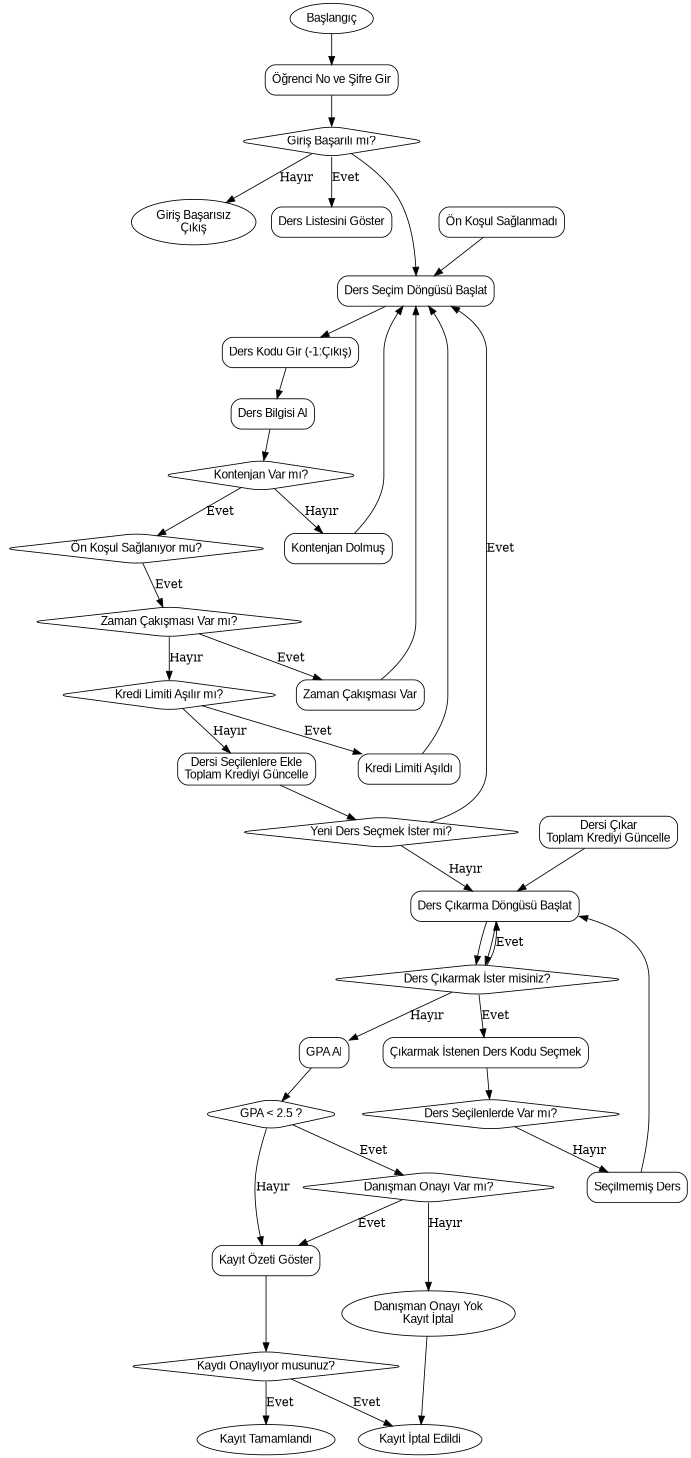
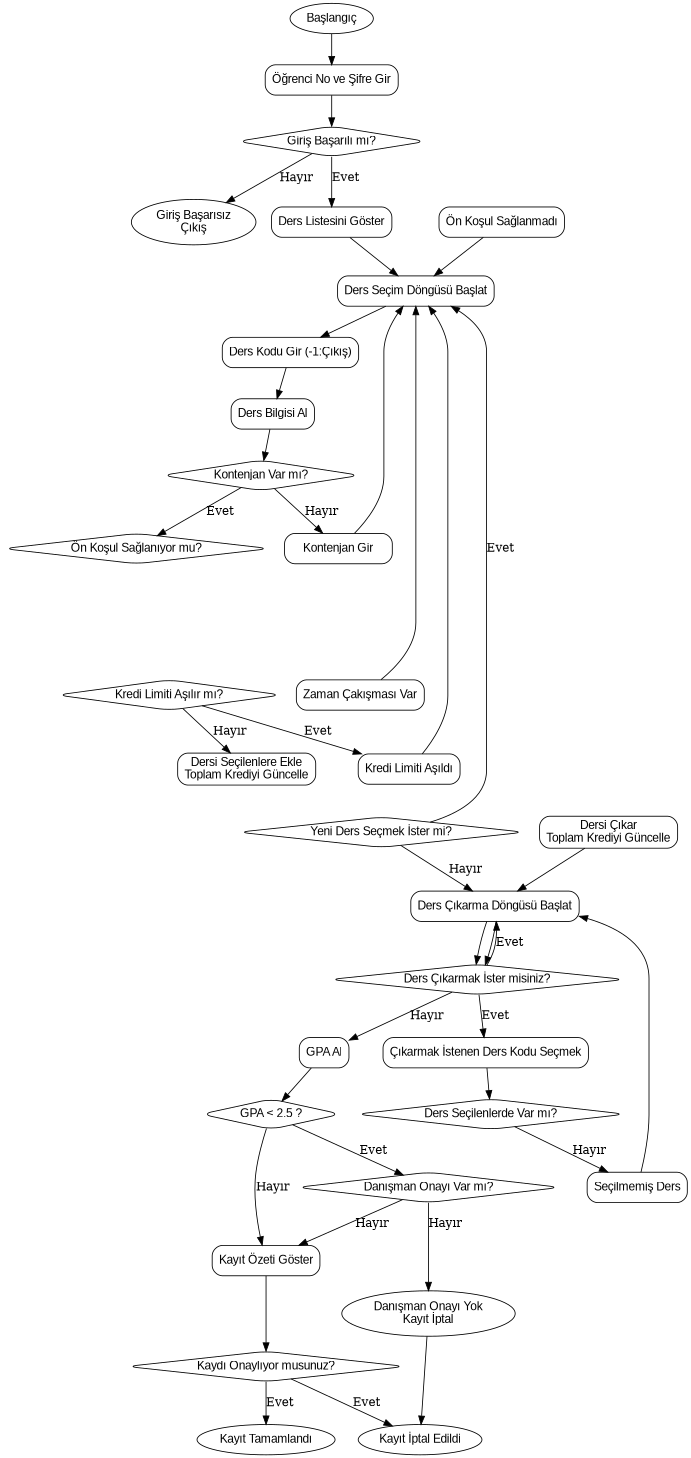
edge "Giriş Başarılı mı?" -> "Ders Seçim Döngüsü Başlat": now "Ders Listesini Göster" -> "Ders Seçim Döngüsü Başlat"
node "Kontenjan Dolmuş": label "Kontenjan Dolmuş" -> "Kontenjan Gir"
node "Zaman Çakışması Var mı?": removed
edge "Dersi Seçilenlere Ekle Toplam Krediyi Güncelle" -> "Yeni Ders Seçmek İster mi?": removed
edge "Danışman Onayı Var mı?" -> "Kayıt Özeti Göster": label "Evet" -> "Hayır"
